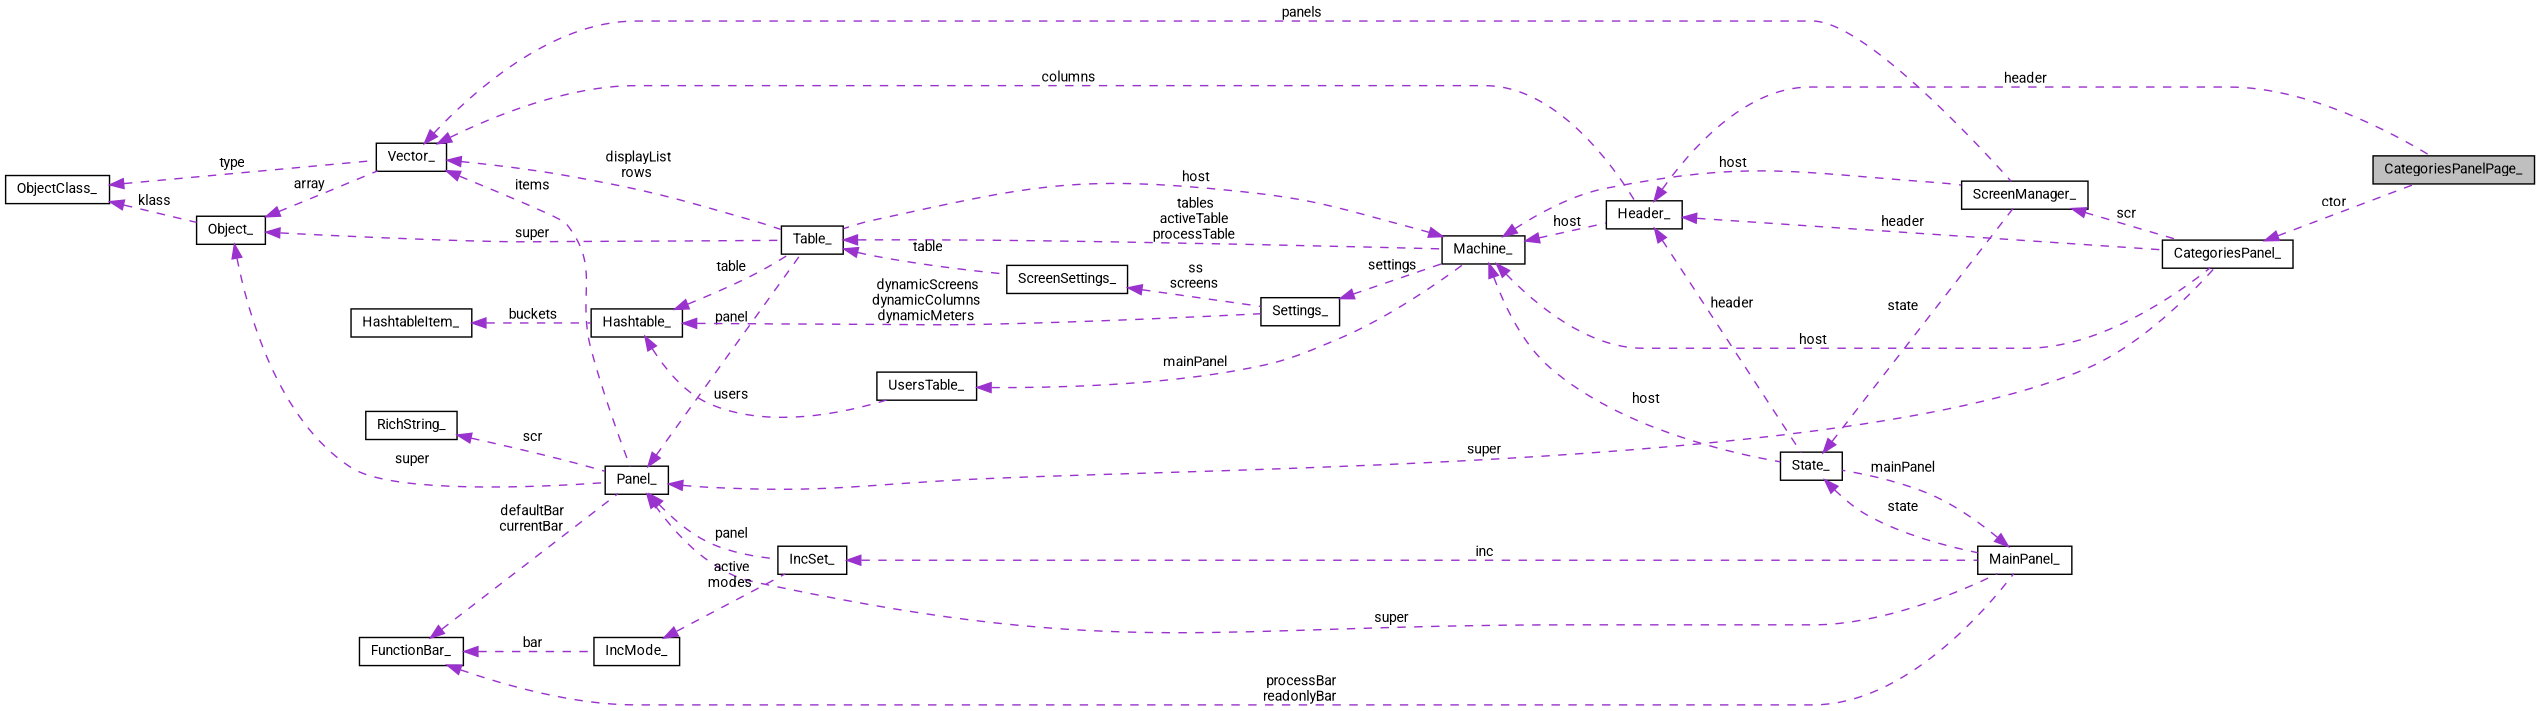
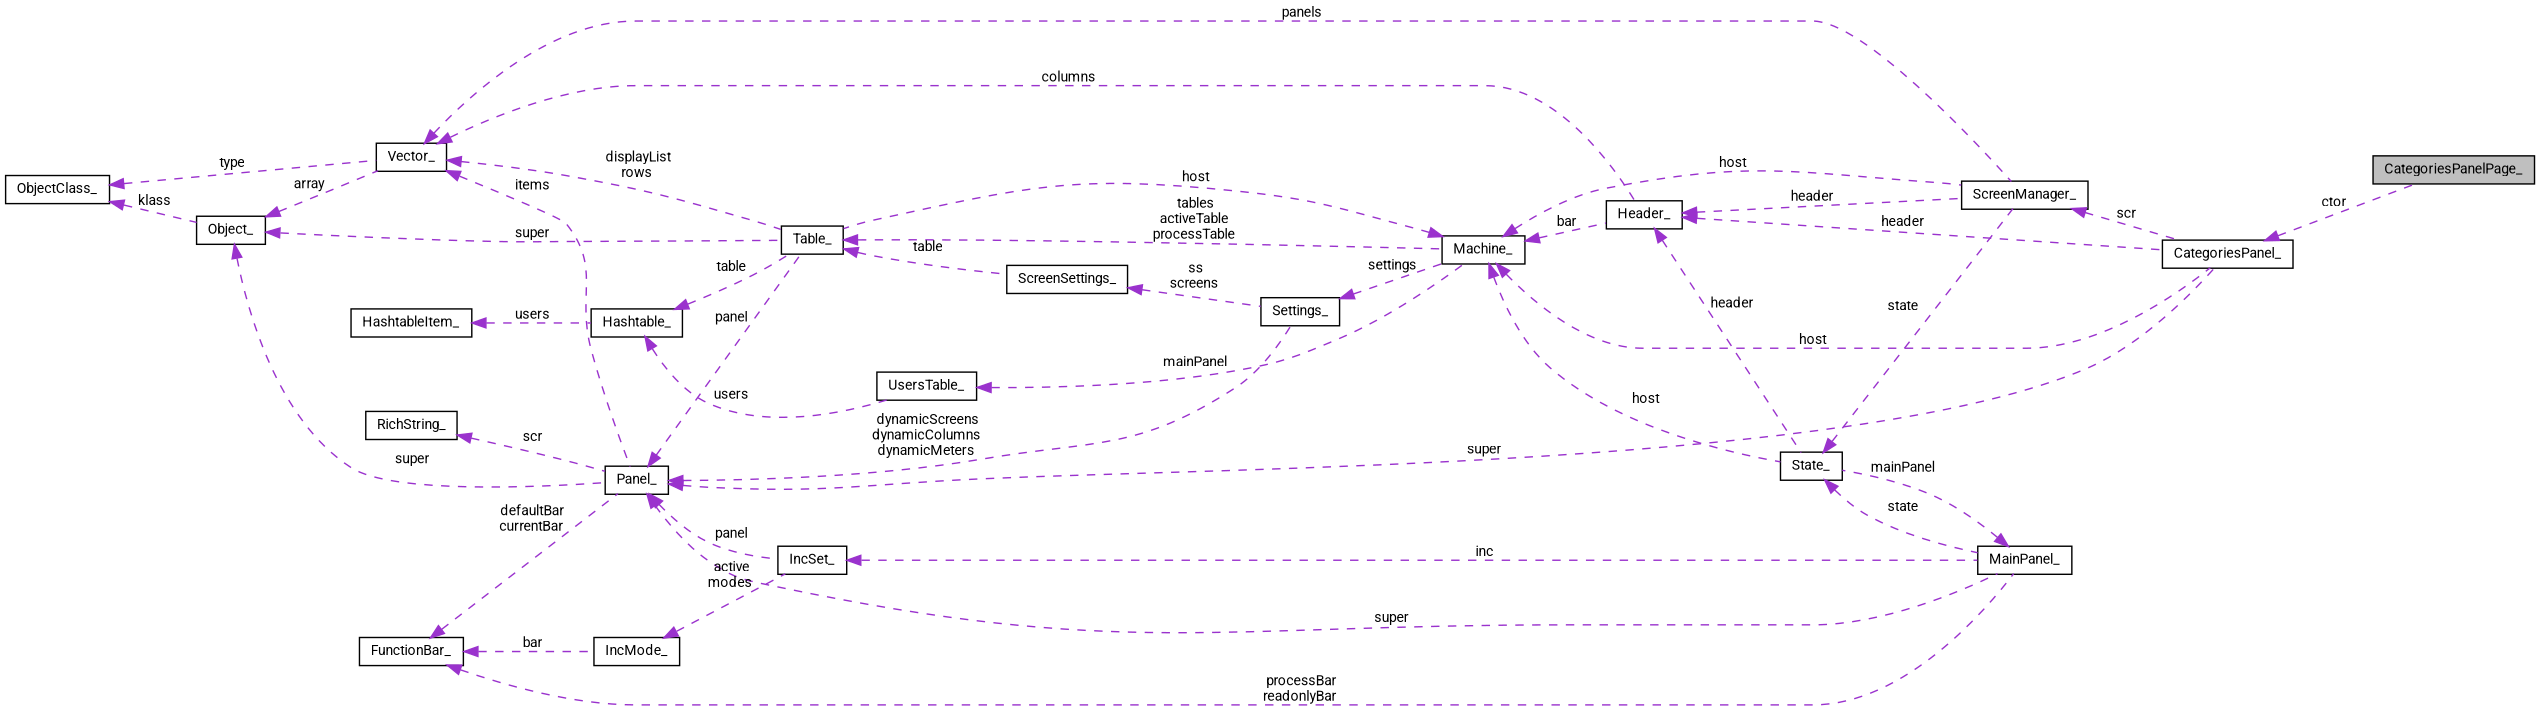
edge "CategoriesPanelPage_" -> "Header_": now "ScreenManager_" -> "Header_"
edge "Header_" -> "Machine_": label " host" -> " bar"
edge "Hashtable_" -> "HashtableItem_": label " buckets" -> " users"
edge "Settings_" -> "Hashtable_": now "Settings_" -> "Panel_"
